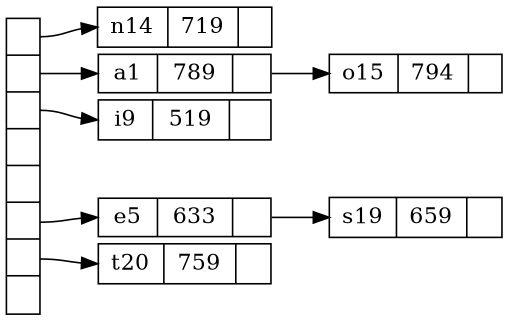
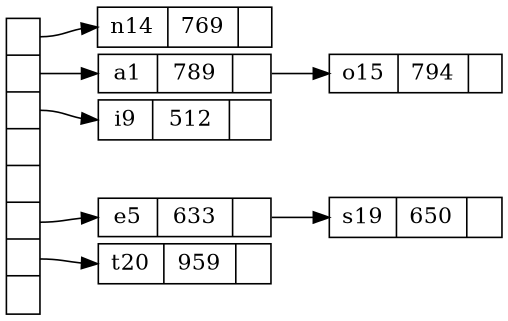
node "n14": text "719" -> "769"
node "i9": text "519" -> "512"
node "s19": text "659" -> "650"
node "t20": text "759" -> "959"
